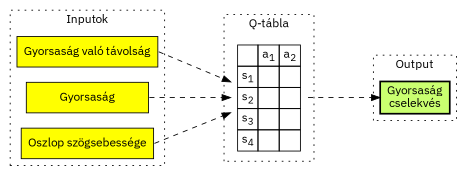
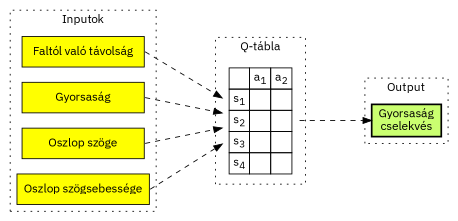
node "Gyorsaság való távolság": label "Gyorsaság való távolság" -> "Faltól való távolság"
node "Oszlop szöge": added
